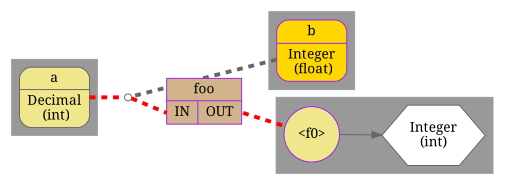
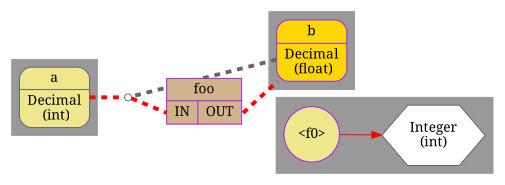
node "b": text "Integer" -> "Decimal"
edge "foo" -- "<f0>": now "foo" -- "b"
edge "<f0>" -> "Integer (int)": color gray40 -> red
